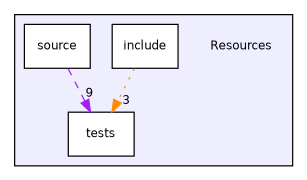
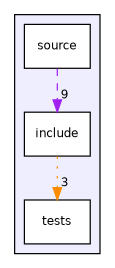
node "Resources": removed
edge "source" -> "tests": now "source" -> "include"
